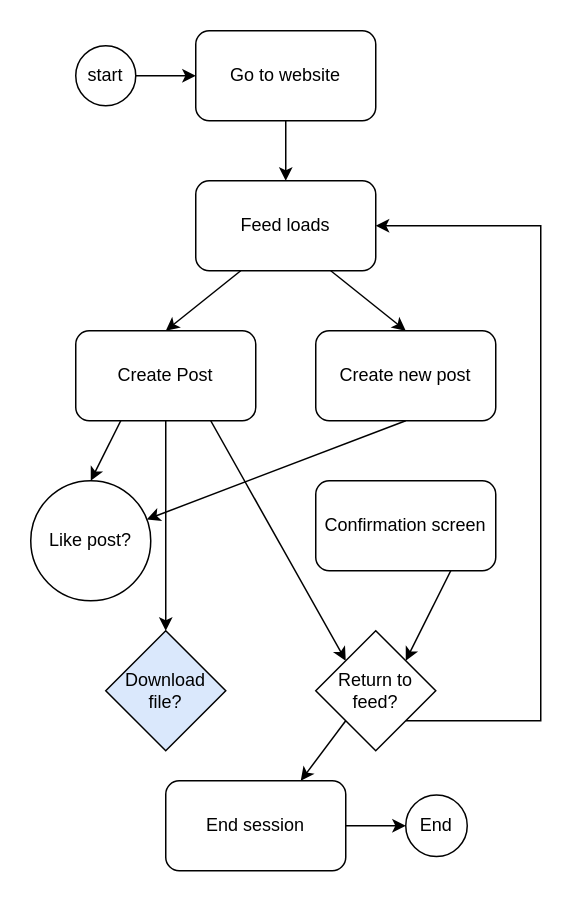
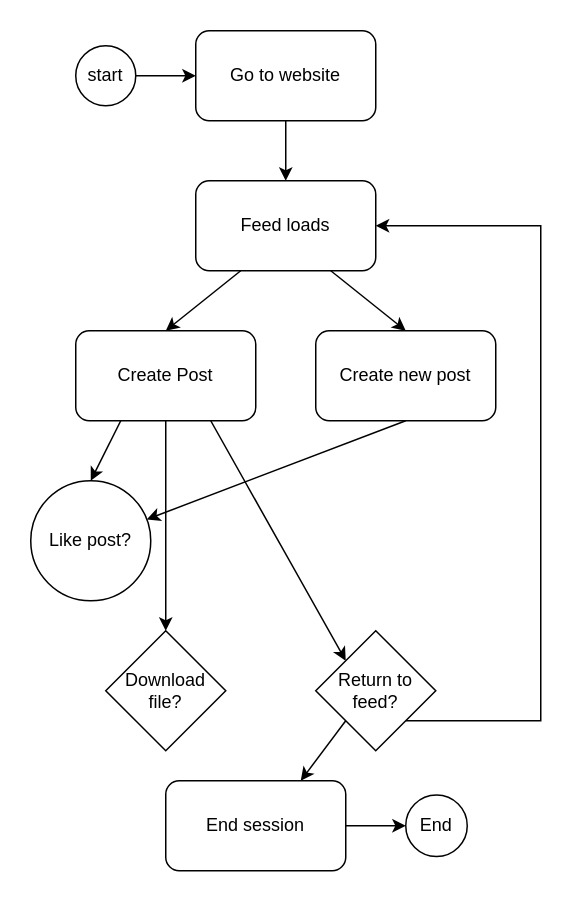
node "Confirmation screen": removed
edge "Confirmation screen" -> "Return to feed?": removed
node "Download file?": fillcolor #dae8fc -> #ffffff
